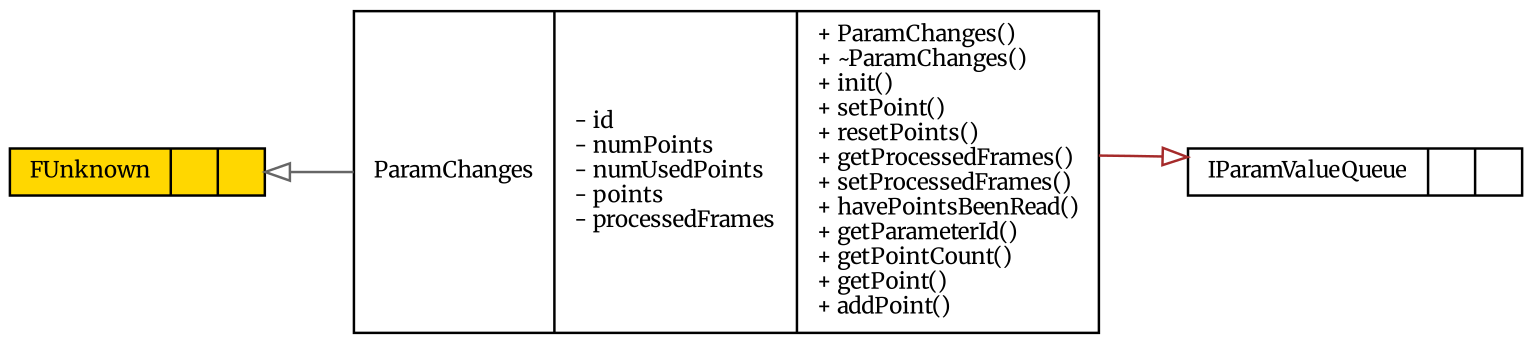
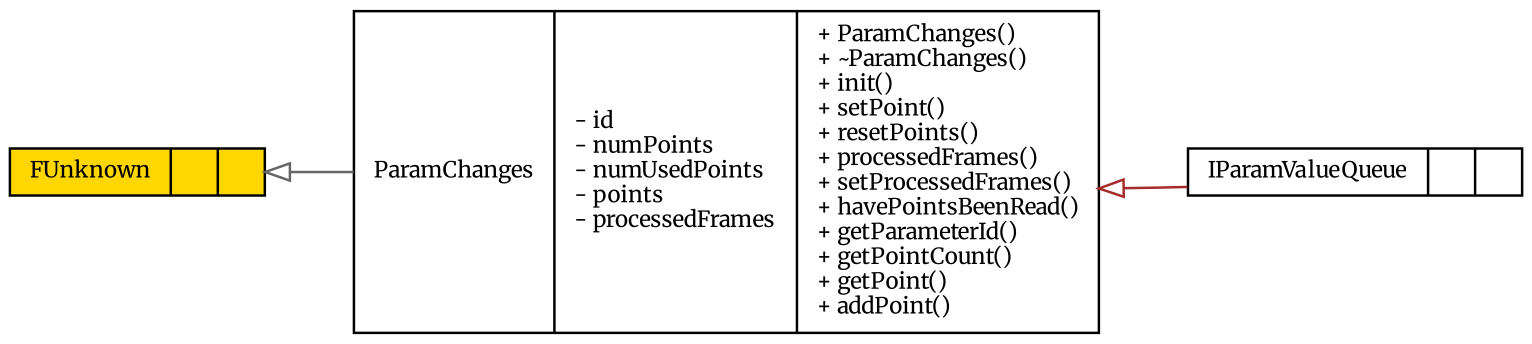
edge "ParamChanges" -> "IParamValueQueue": reversed
node "ParamChanges": text "+ getProcessedFrames()" -> "+ processedFrames()"
